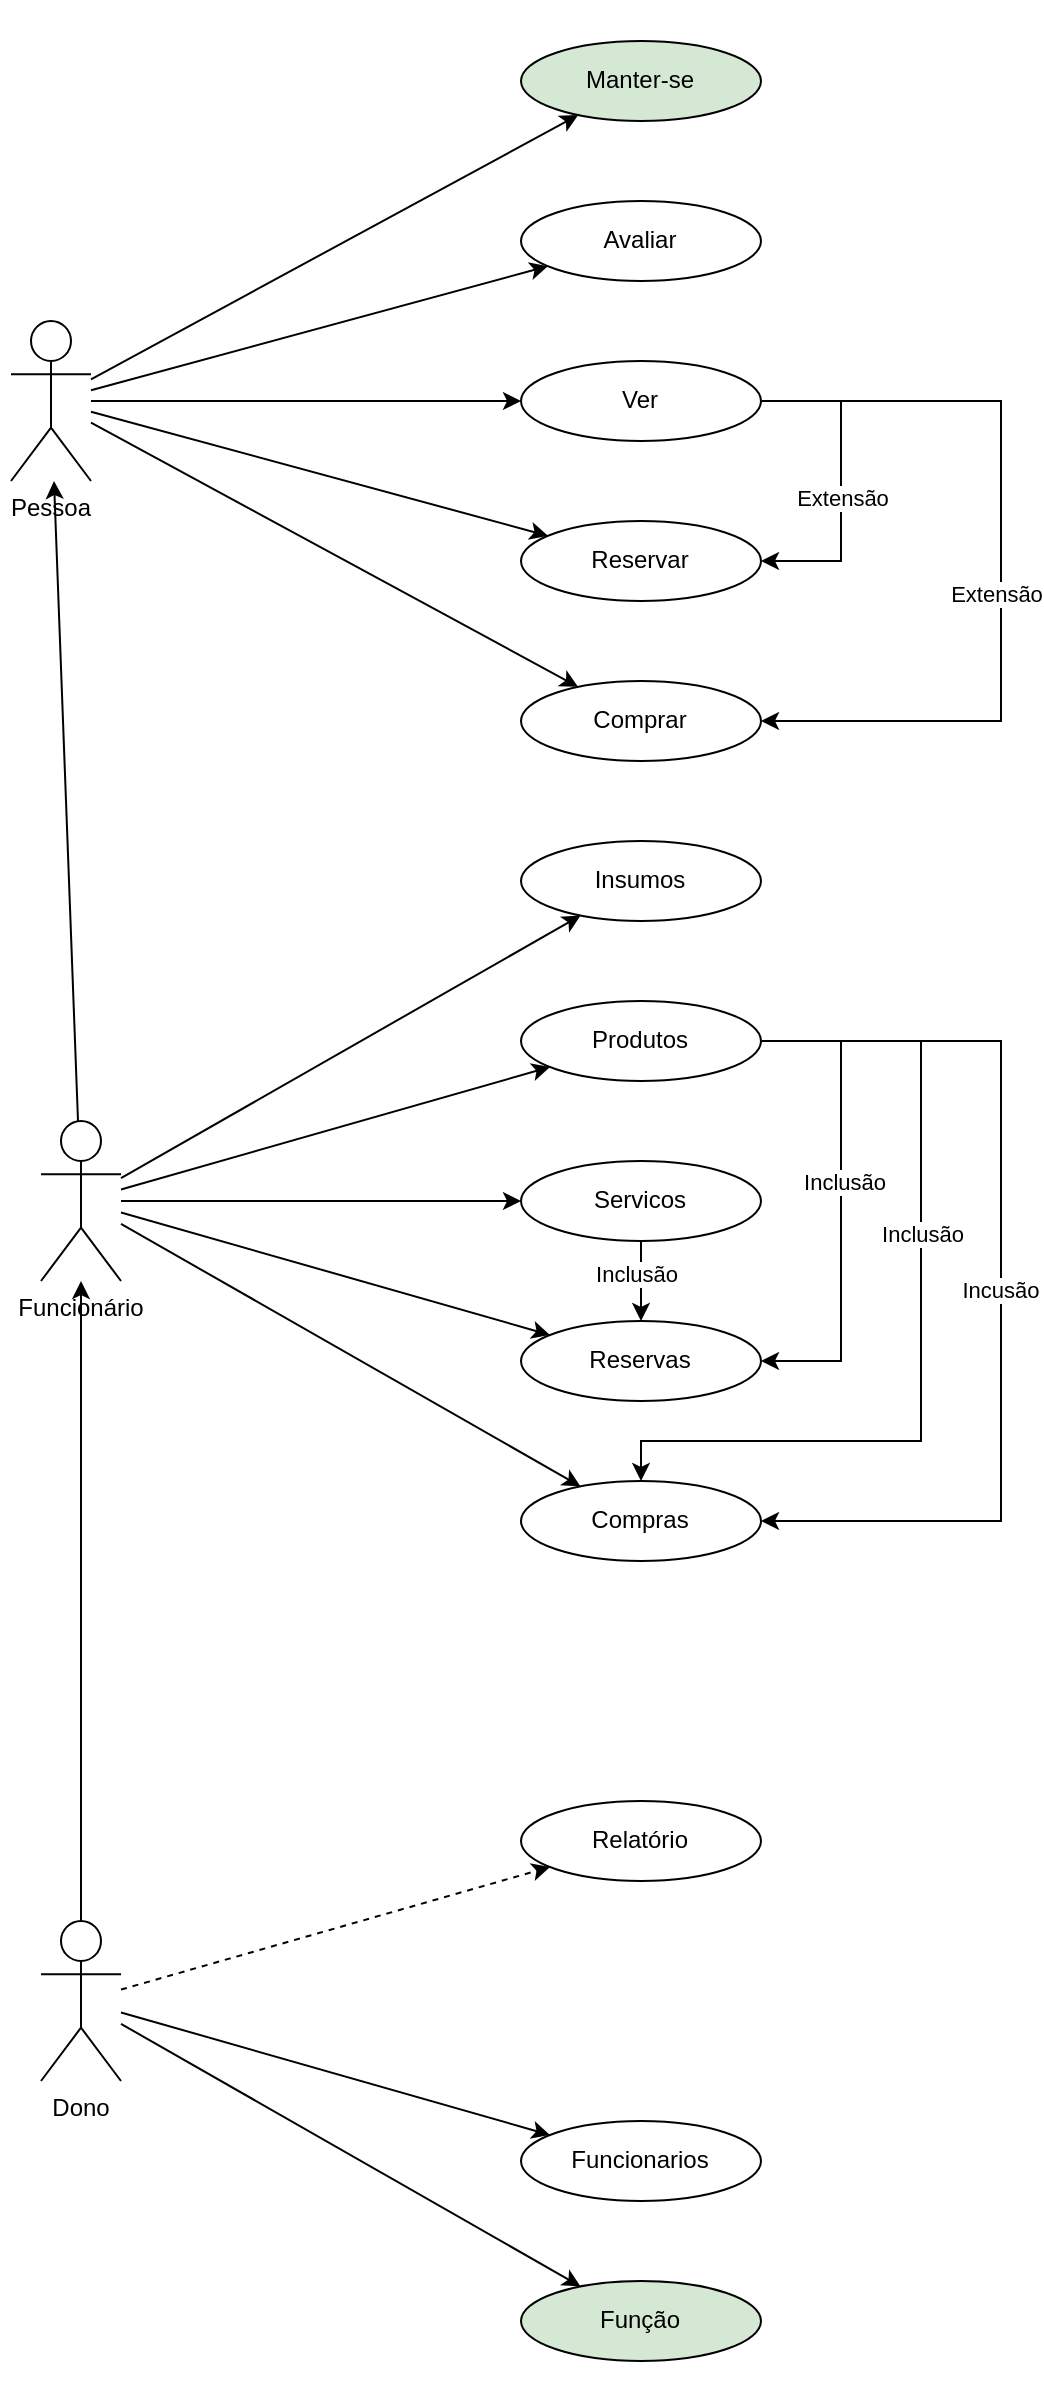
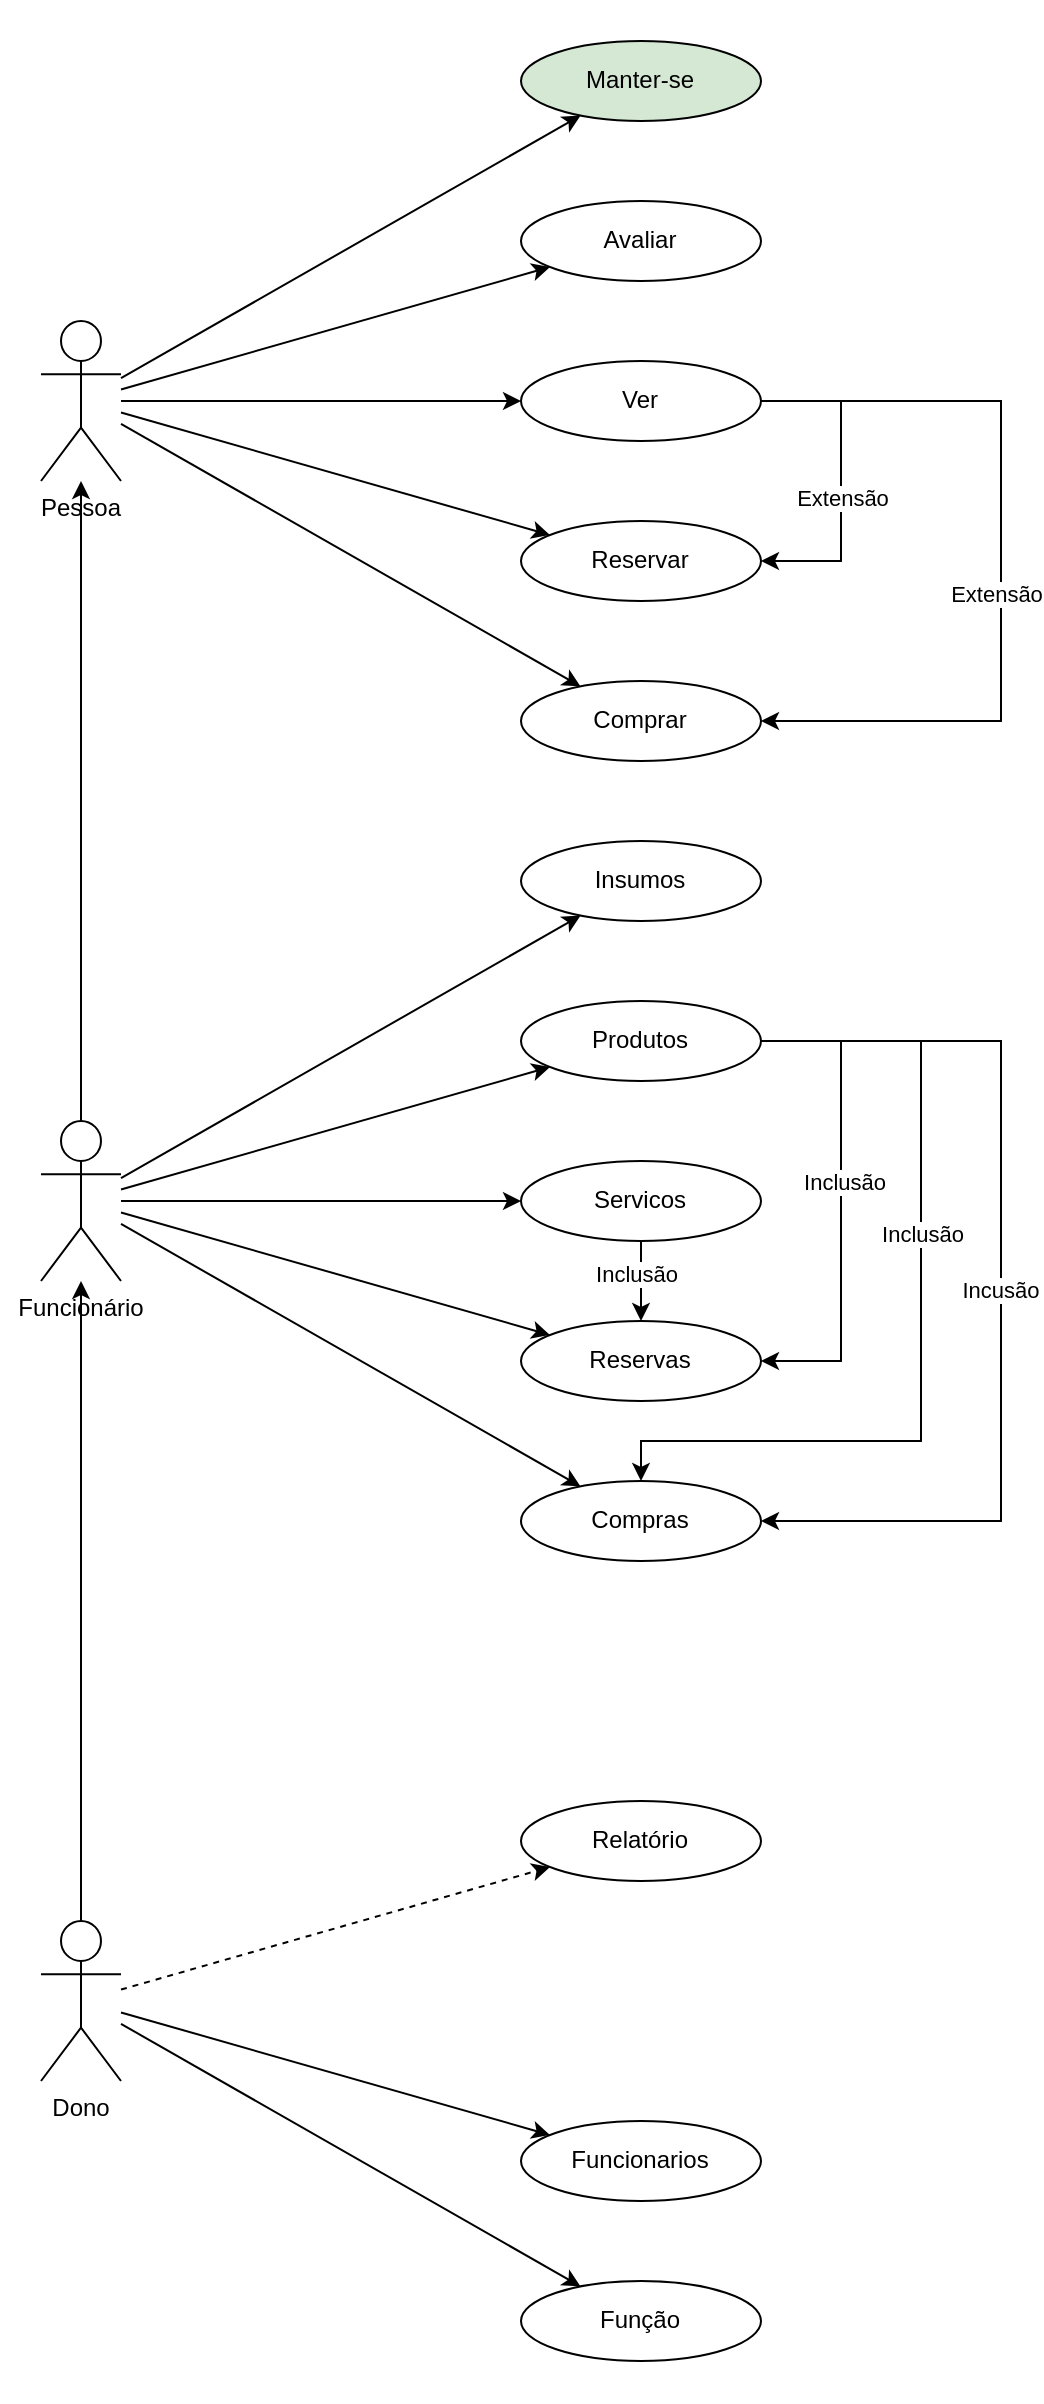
node "Pessoa": moved (51, 401) -> (81, 401)
node "Função": fillcolor #d5e8d4 -> #ffffff
